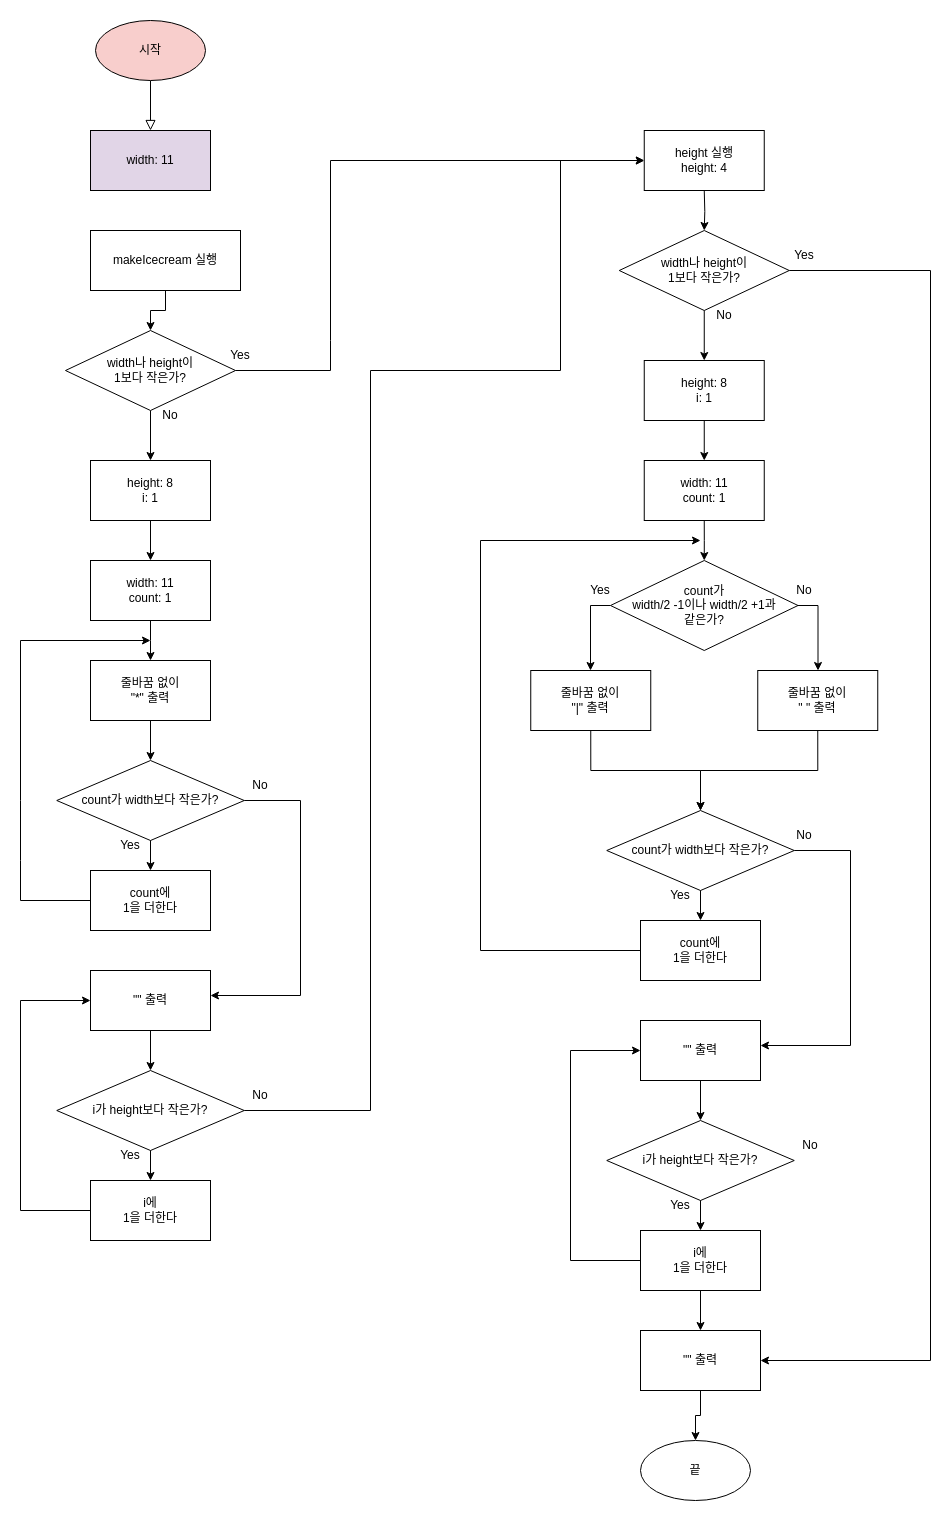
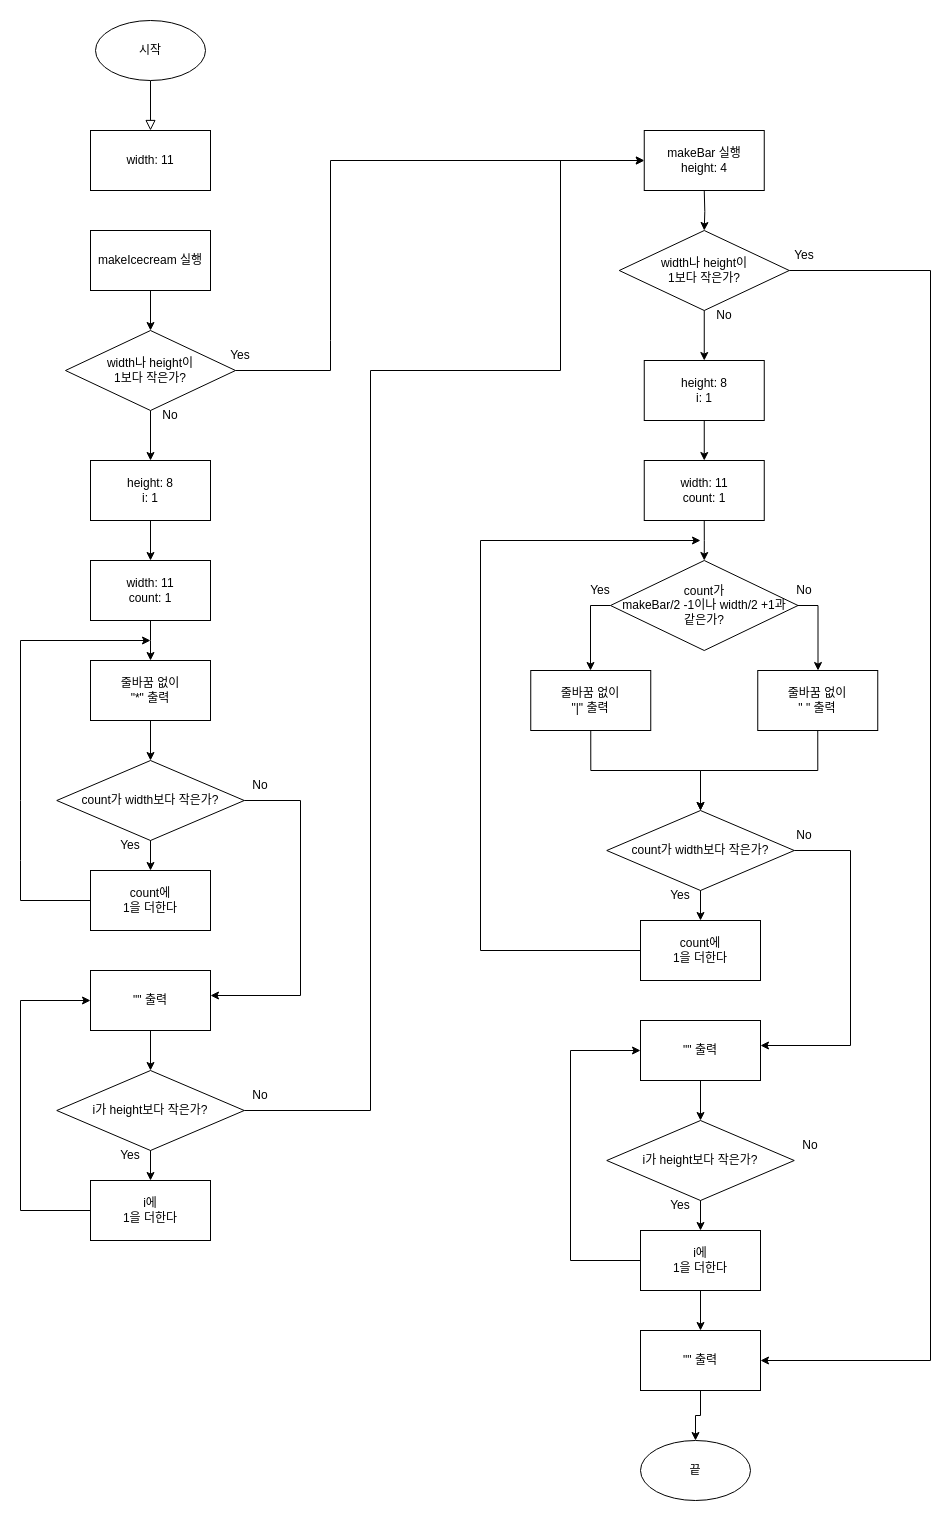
node "시작": fillcolor #f8cecc -> #ffffff
node "width: 11": fillcolor #e1d5e7 -> #ffffff
node "height 실행height: 4": label "height 실행height: 4" -> "makeBar 실행height: 4"
node "makeIcecream 실행": size 150x60 -> 120x60
node "count가 width/2 -1이나 width/2 +1과 같은가?": label "count가 width/2 -1이나 width/2 +1과 같은가?" -> "count가 makeBar/2 -1이나 width/2 +1과 같은가?"
